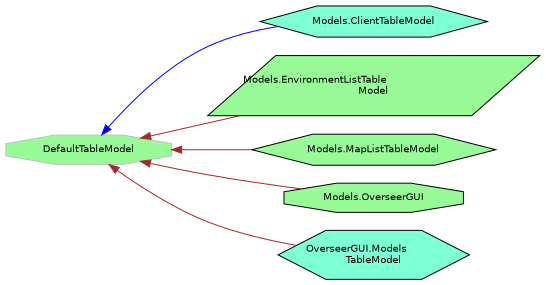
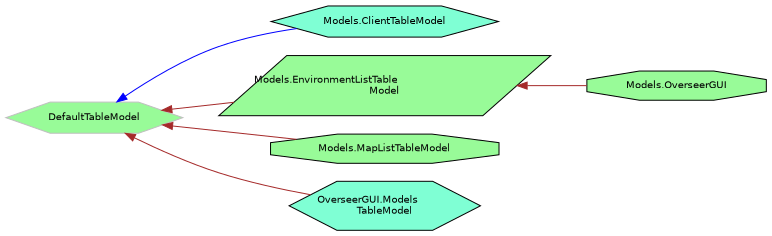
node "DefaultTableModel": shape octagon -> hexagon
node "Models.MapListTableModel": shape hexagon -> octagon
edge "Models.OverseerGUI" -> "DefaultTableModel": now "Models.OverseerGUI" -> "Models.EnvironmentListTable Model"
